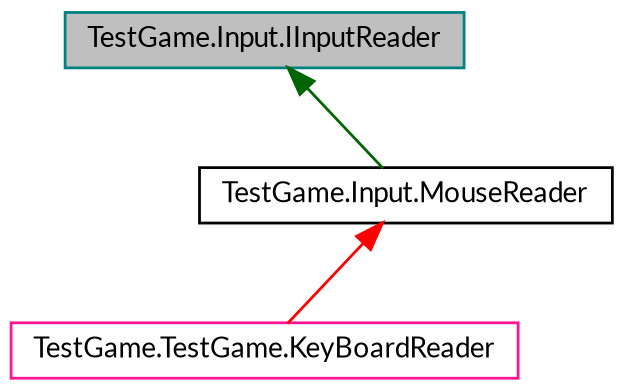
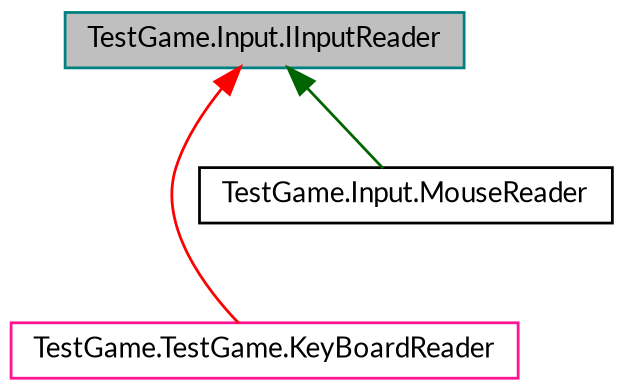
edge "TestGame.TestGame.KeyBoardReader" -> "TestGame.Input.MouseReader": now "TestGame.TestGame.KeyBoardReader" -> "TestGame.Input.IInputReader"
